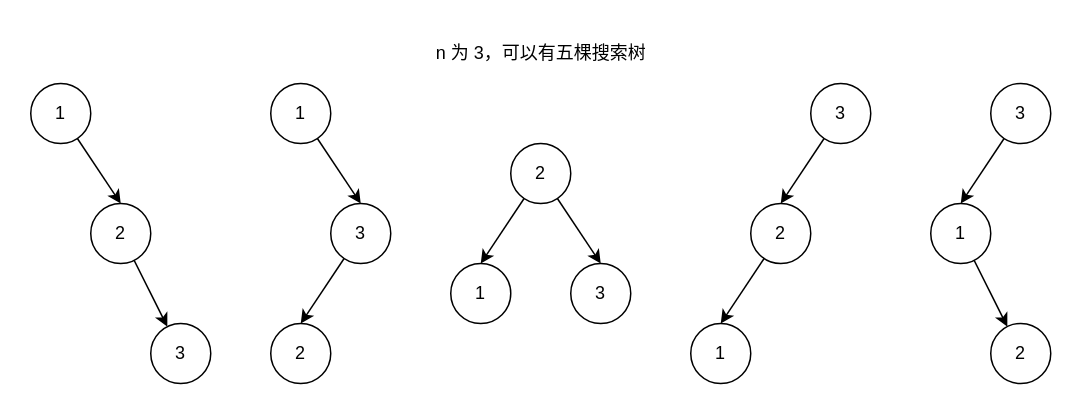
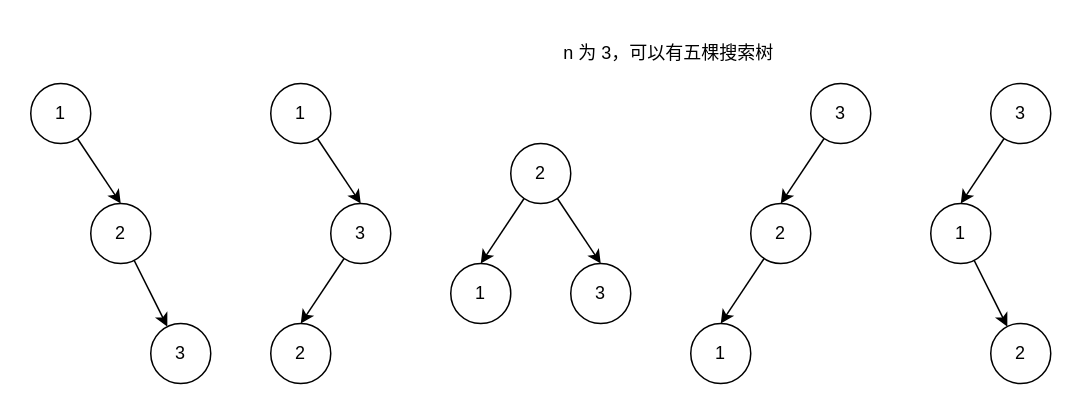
node "n 为 3，可以有五棵搜索树": moved (541, 53) -> (668, 53)
